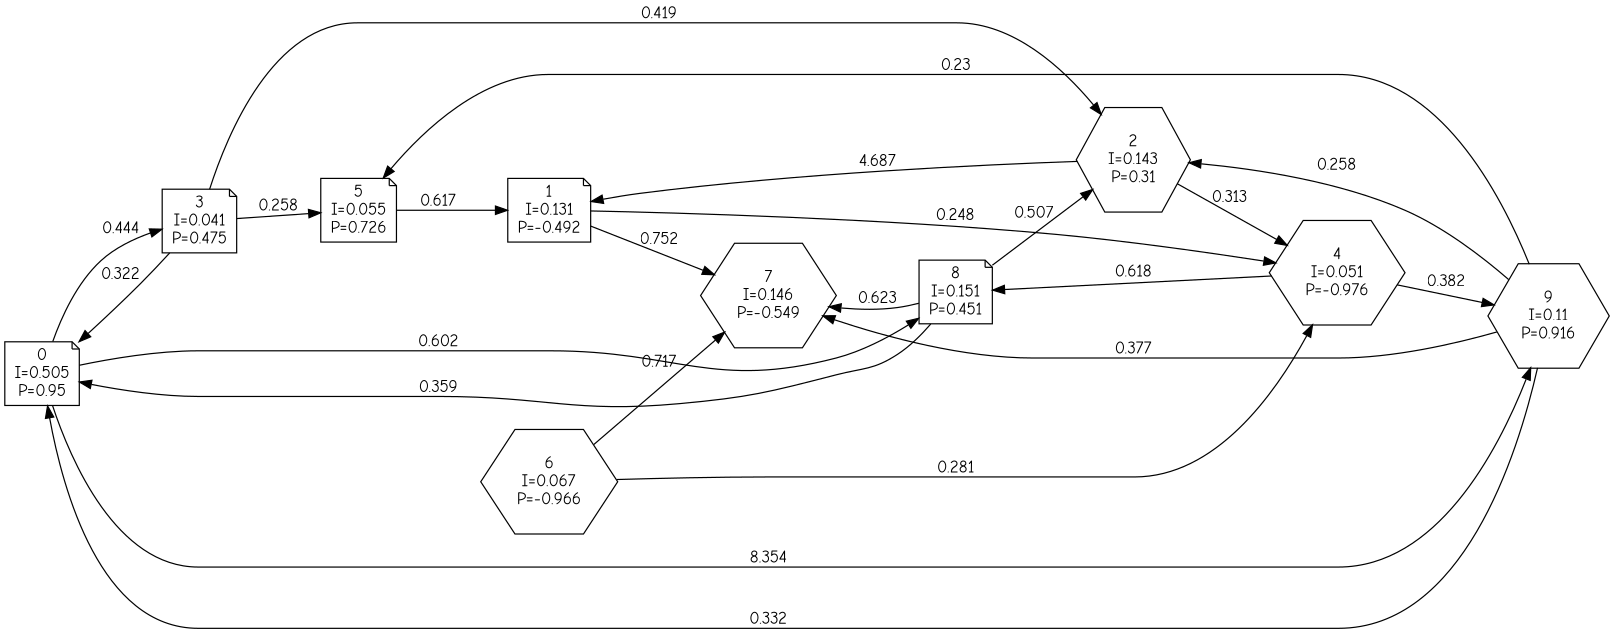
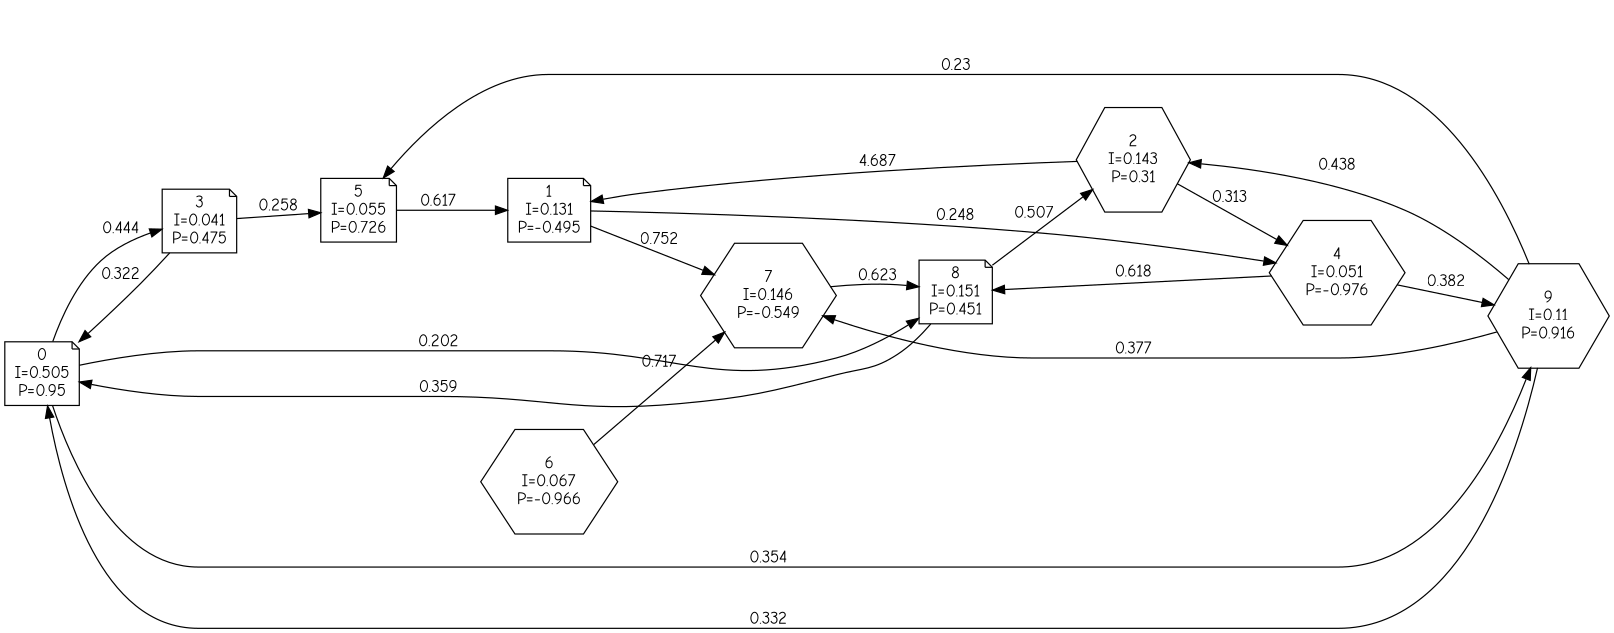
edge "3 I=0.041 P=0.475" -> "2 I=0.143 P=0.31": removed, label "0.419"
edge "9 I=0.11 P=0.916" -> "2 I=0.143 P=0.31": label "0.258" -> "0.438"
node "1 I=0.131 P=-0.492": label "1 I=0.131 P=-0.492" -> "1 I=0.131 P=-0.495"
edge "8 I=0.151 P=0.451" -> "7 I=0.146 P=-0.549": reversed
edge "0 I=0.505 P=0.95" -> "8 I=0.151 P=0.451": label "0.602" -> "0.202"
edge "6 I=0.067 P=-0.966" -> "4 I=0.051 P=-0.976": removed, label "0.281"
edge "0 I=0.505 P=0.95" -> "9 I=0.11 P=0.916": label "8.354" -> "0.354"
